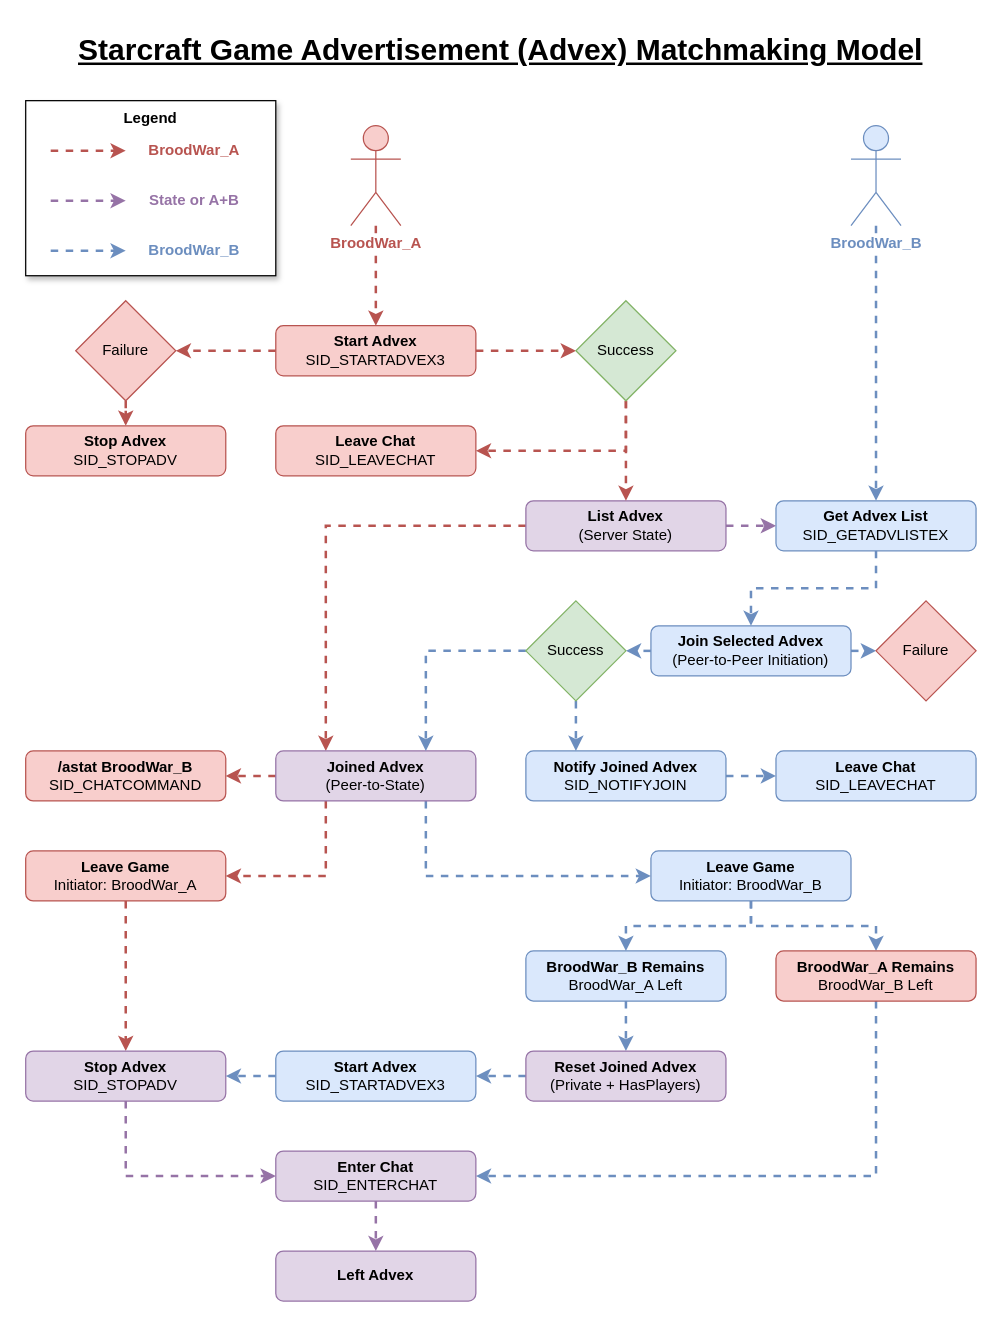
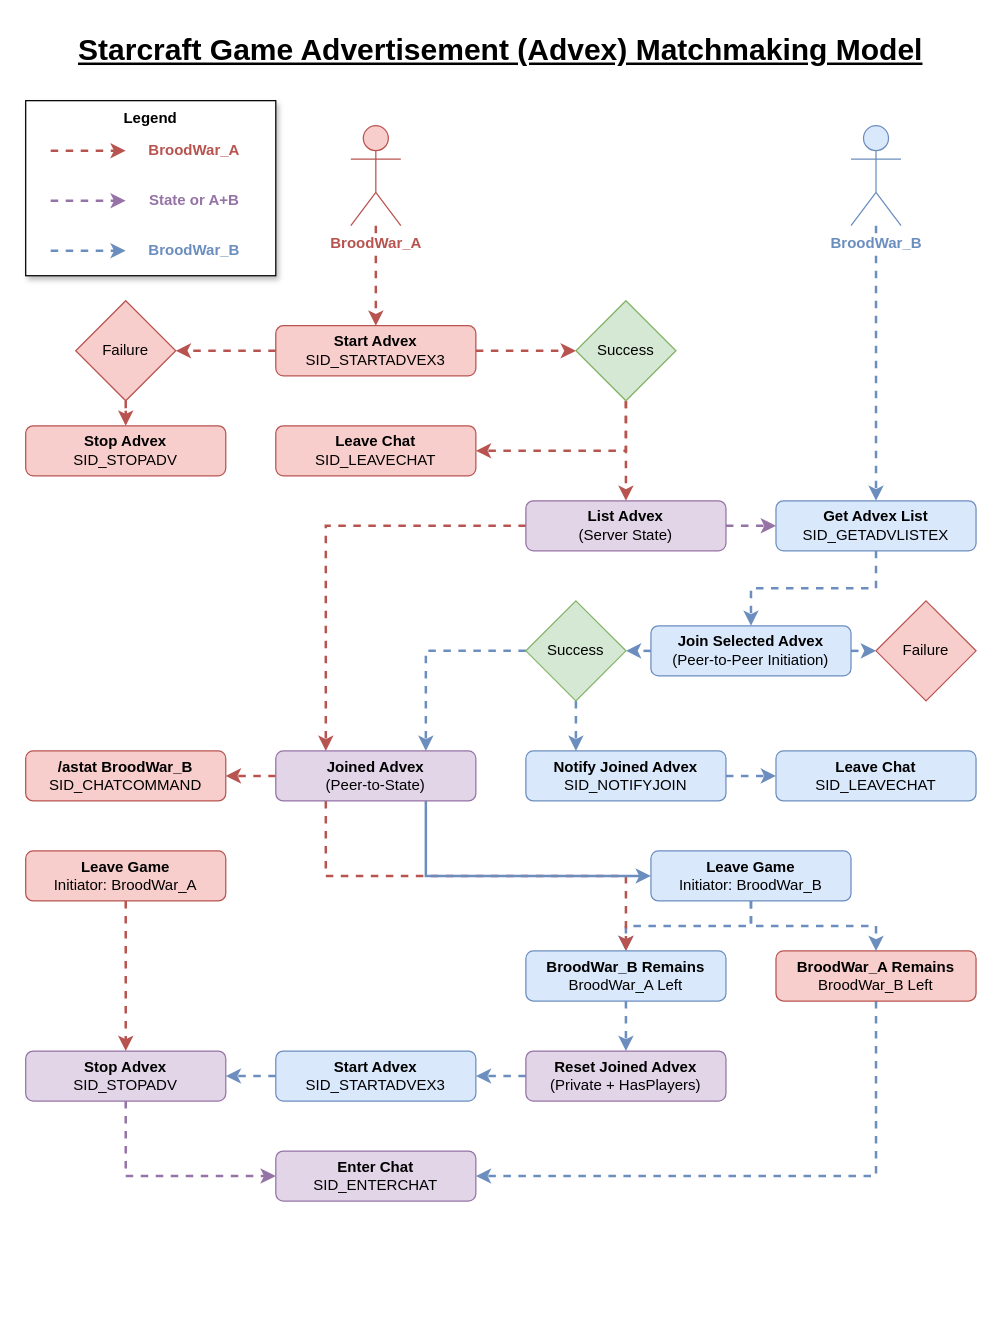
edge "Joined Advex (Peer-to-State)" -> "Leave Game Initiator: BroodWar_B": style dashed -> solid
edge "Joined Advex (Peer-to-State)" -> "Leave Game Initiator: BroodWar_A": now "Joined Advex (Peer-to-State)" -> "BroodWar_B Remains BroodWar_A Left"
edge "Enter Chat SID_ENTERCHAT" -> "Left Advex": removed
node "Left Advex": removed
